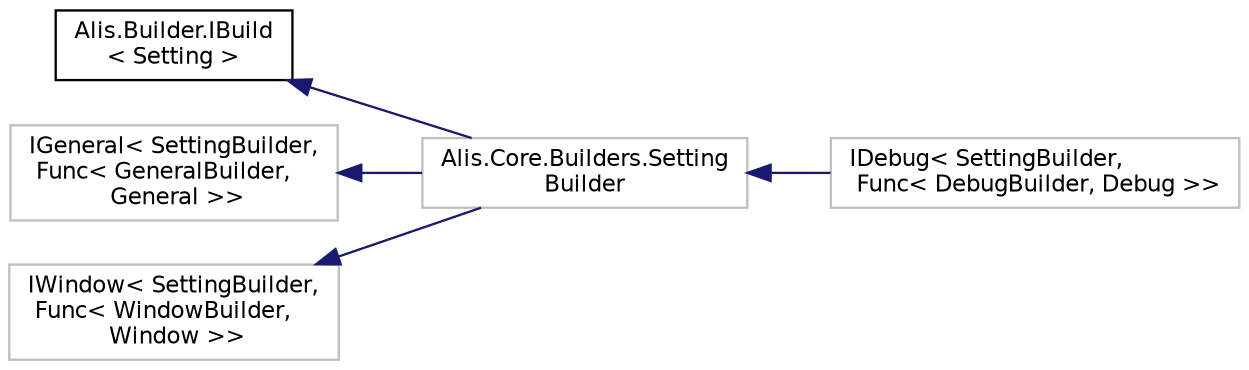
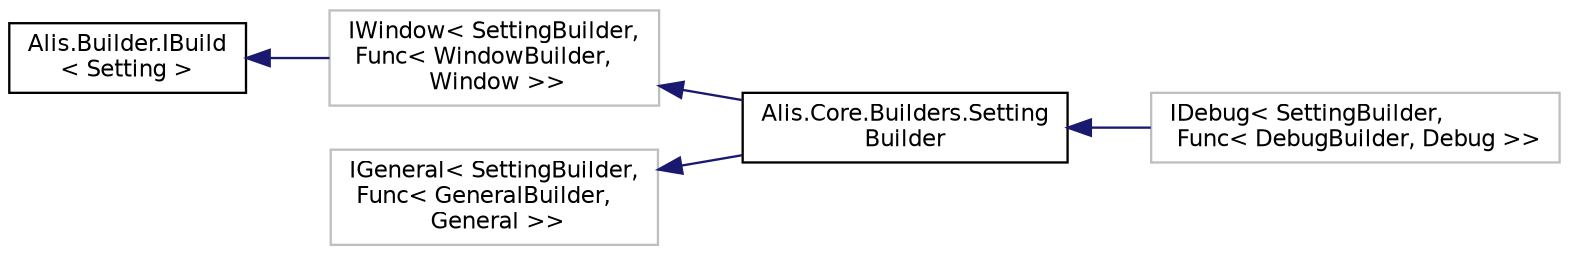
edge "Alis.Core.Builders.Setting Builder" -> "Alis.Builder.IBuild < Setting >": now "IWindow< SettingBuilder, Func< WindowBuilder, Window >>" -> "Alis.Builder.IBuild < Setting >"
node "Alis.Core.Builders.Setting Builder": color grey75 -> black
